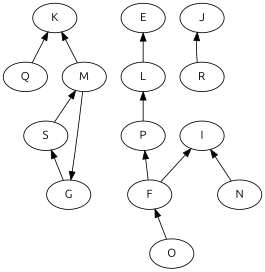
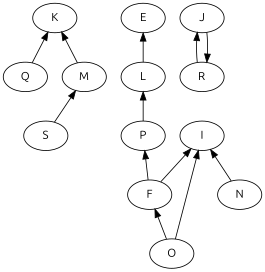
edge "J" -> "R": added
node "G": removed
edge "O" -> "I": added
